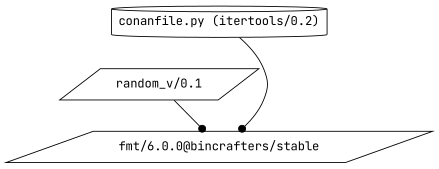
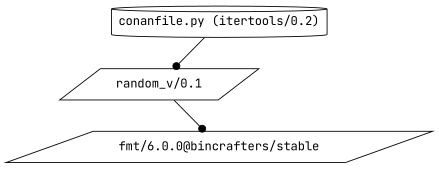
edge "conanfile.py (itertools/0.2)" -> "fmt/6.0.0@bincrafters/stable": now "conanfile.py (itertools/0.2)" -> "random_v/0.1"
